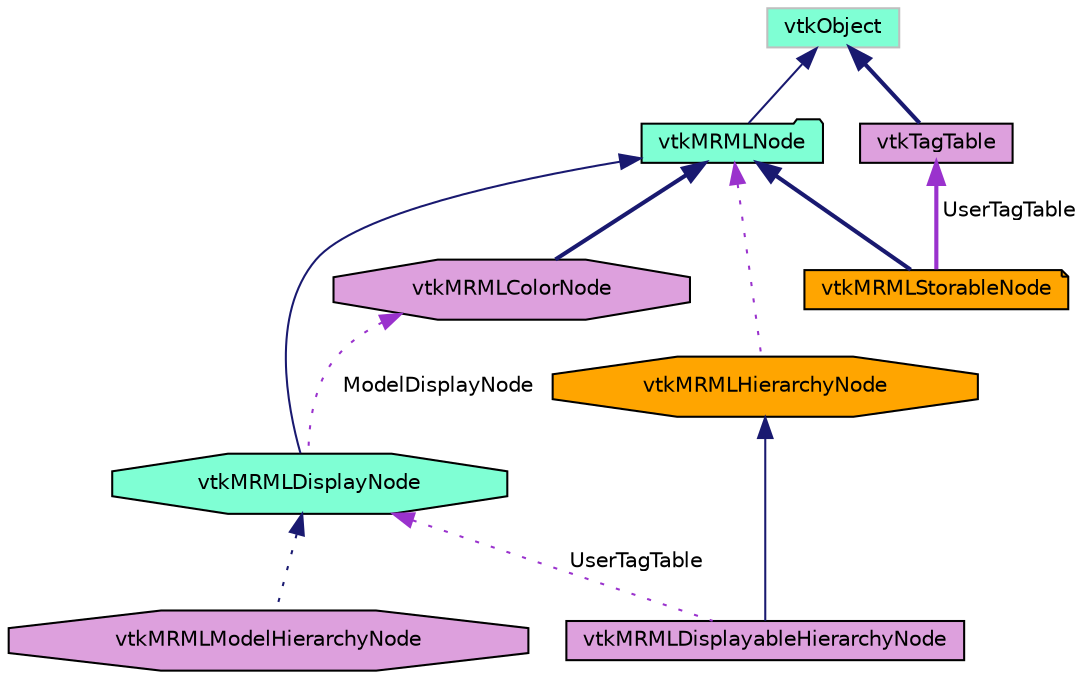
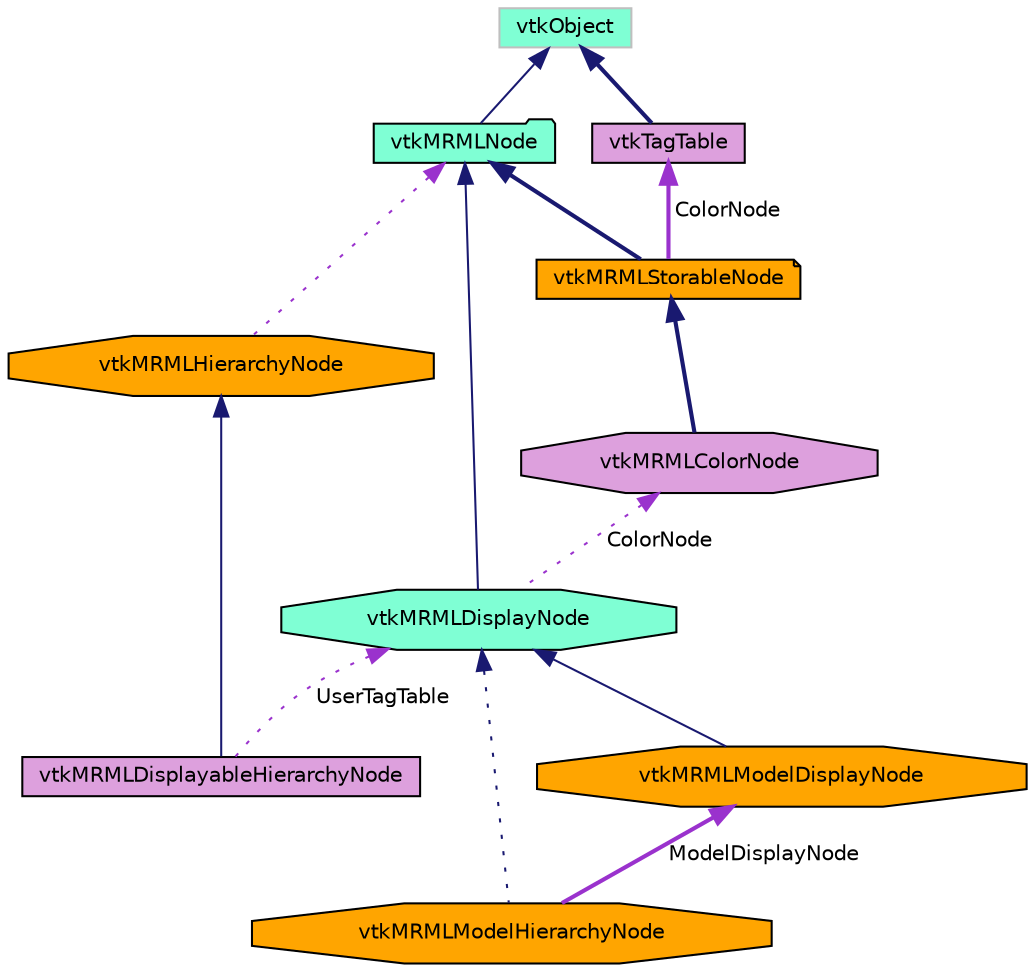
edge "vtkMRMLStorableNode" -> "vtkTagTable": label " UserTagTable" -> " ColorNode"
edge "vtkMRMLColorNode" -> "vtkMRMLNode": now "vtkMRMLColorNode" -> "vtkMRMLStorableNode"
edge "vtkMRMLDisplayNode" -> "vtkMRMLColorNode": label " ModelDisplayNode" -> " ColorNode"
node "vtkMRMLModelHierarchyNode": fillcolor plum -> orange
node "vtkMRMLModelDisplayNode": added
